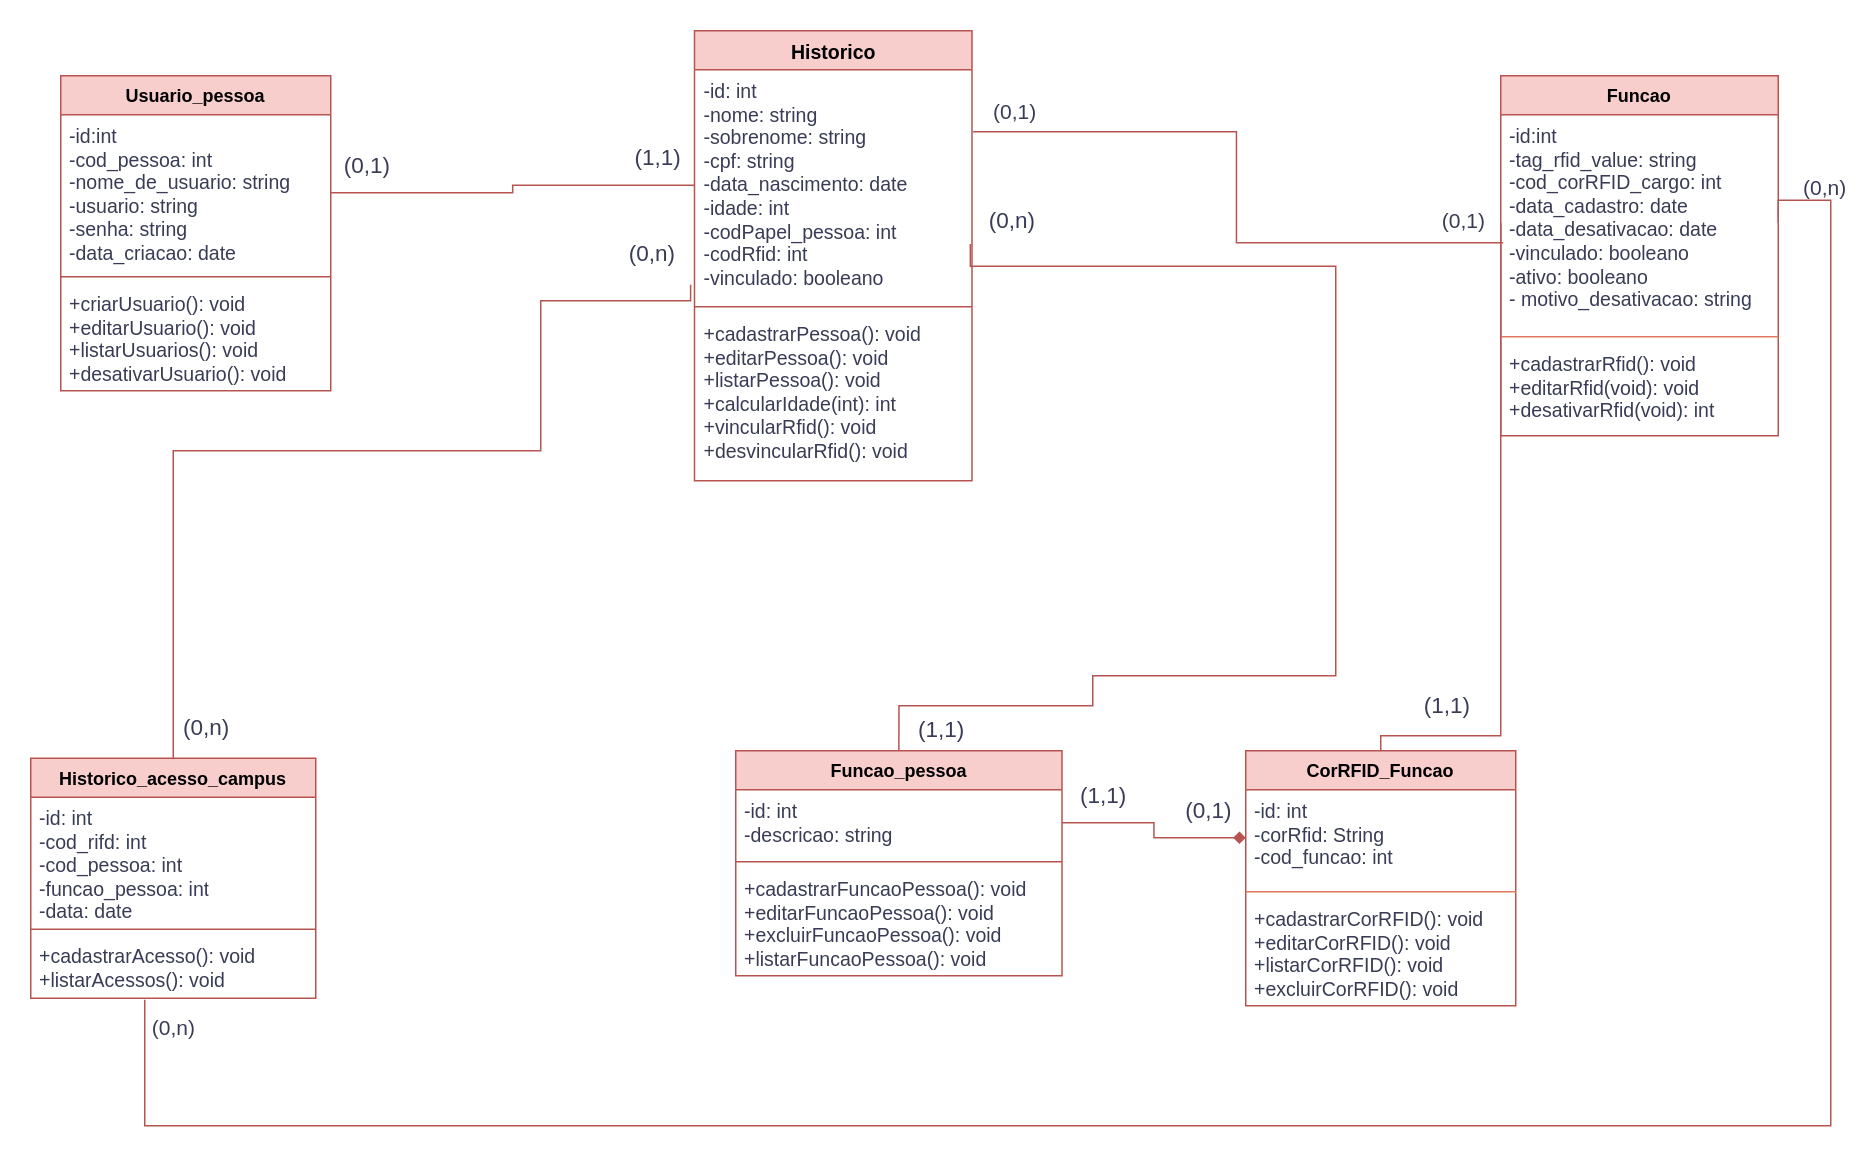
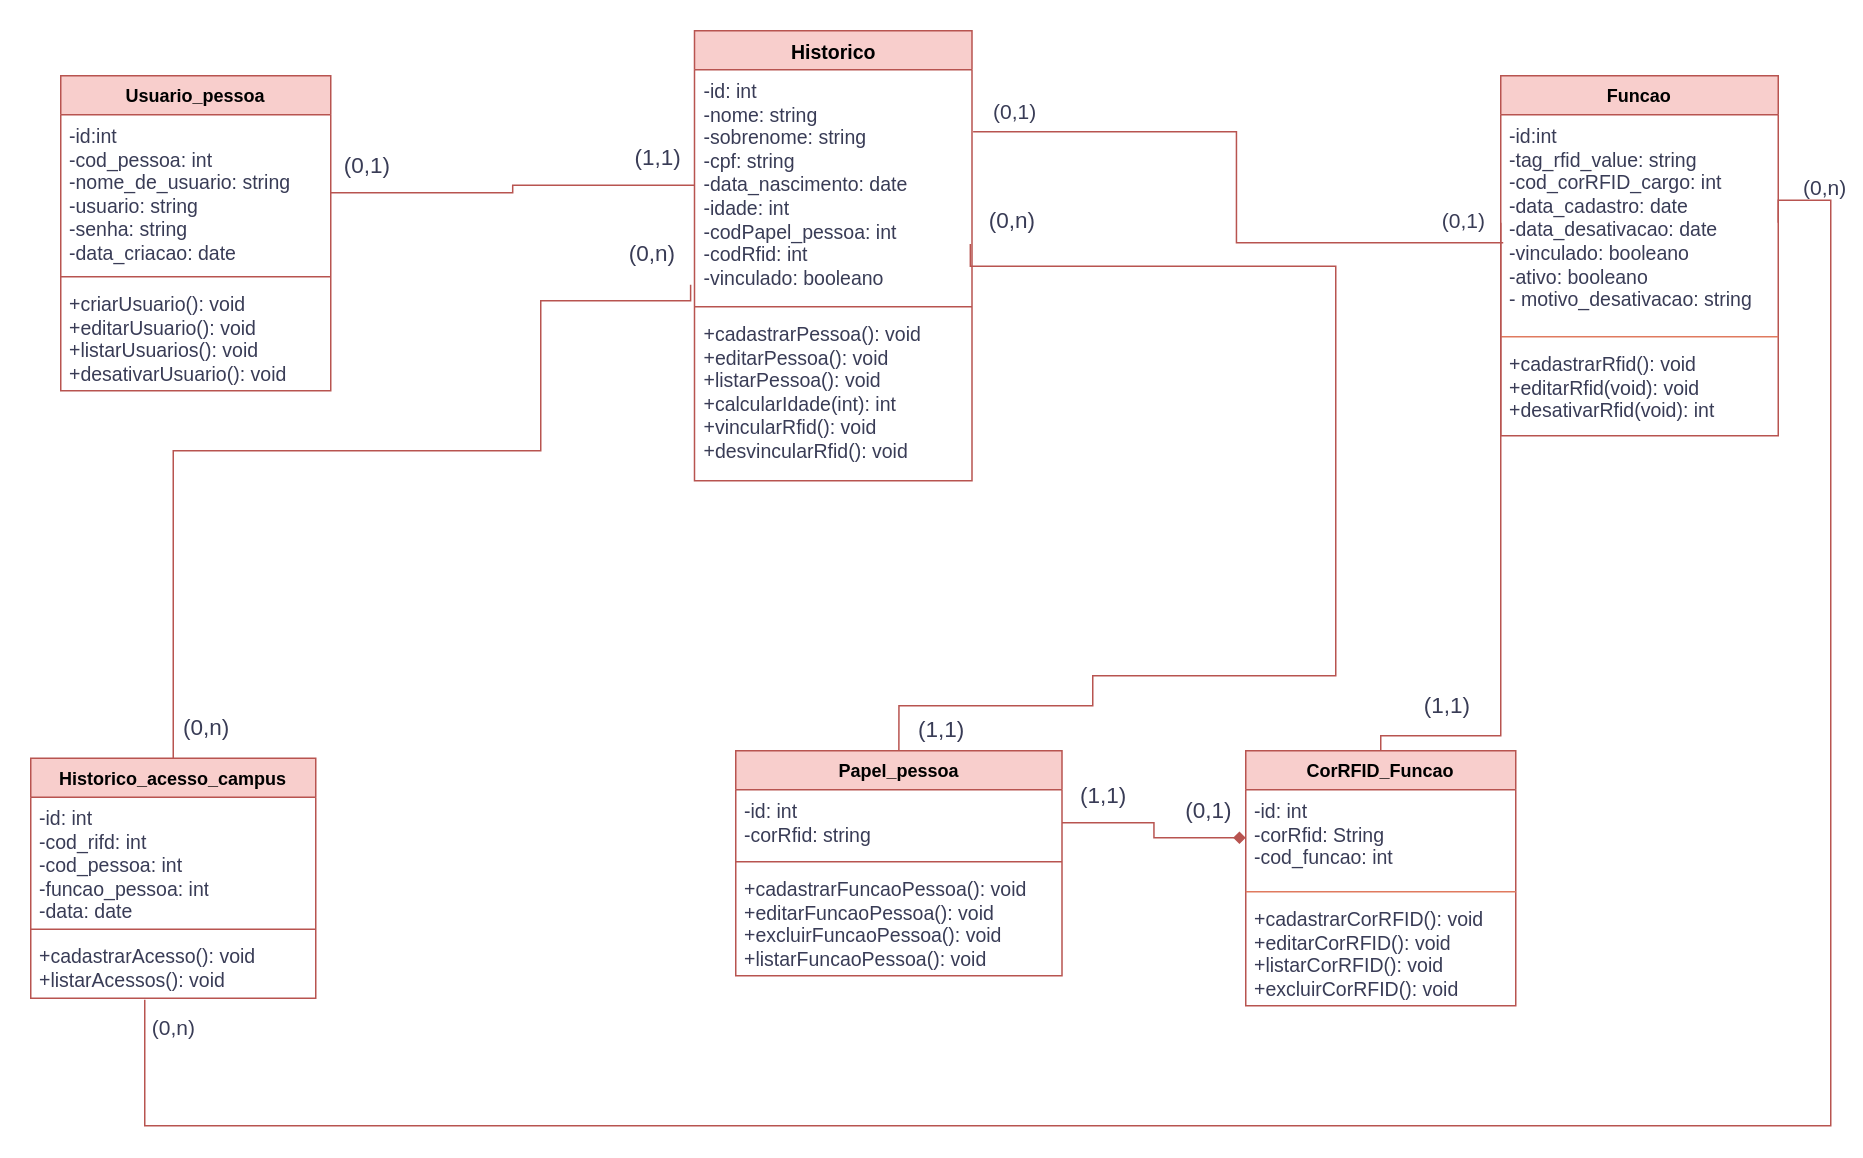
node "Funcao_pessoa": label "Funcao_pessoa" -> "Papel_pessoa"
node "-id: int -descricao: string": label "-id: int -descricao: string" -> "-id: int -corRfid: string"
